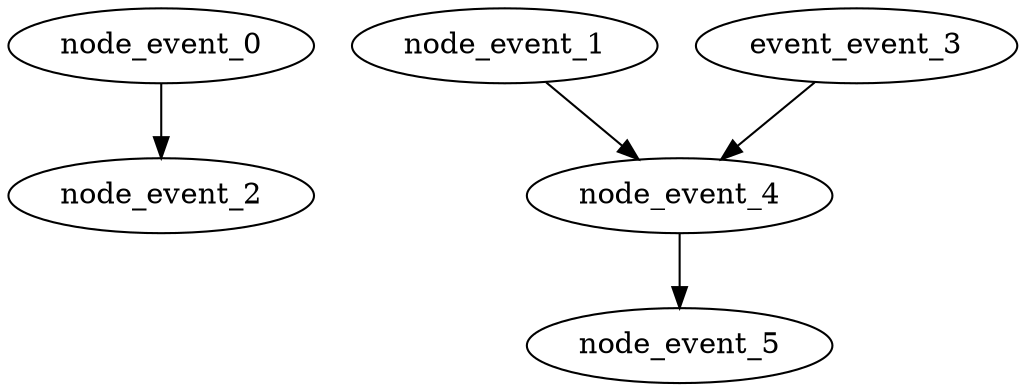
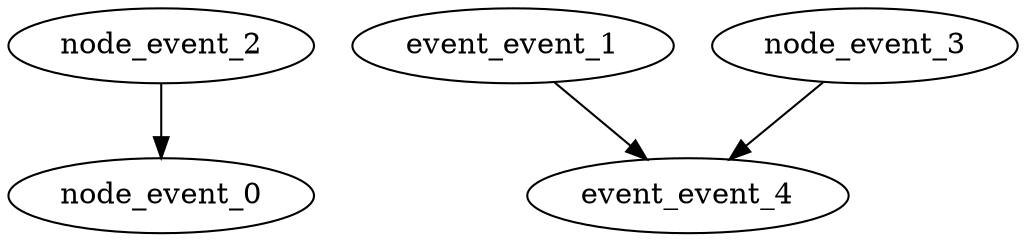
node "node_event_1": label "node_event_1" -> "event_event_1"
node "event_event_3": label "event_event_3" -> "node_event_3"
edge "node_event_0" -> "node_event_2": reversed
node "node_event_4": label "node_event_4" -> "event_event_4"
node "node_event_5": removed
